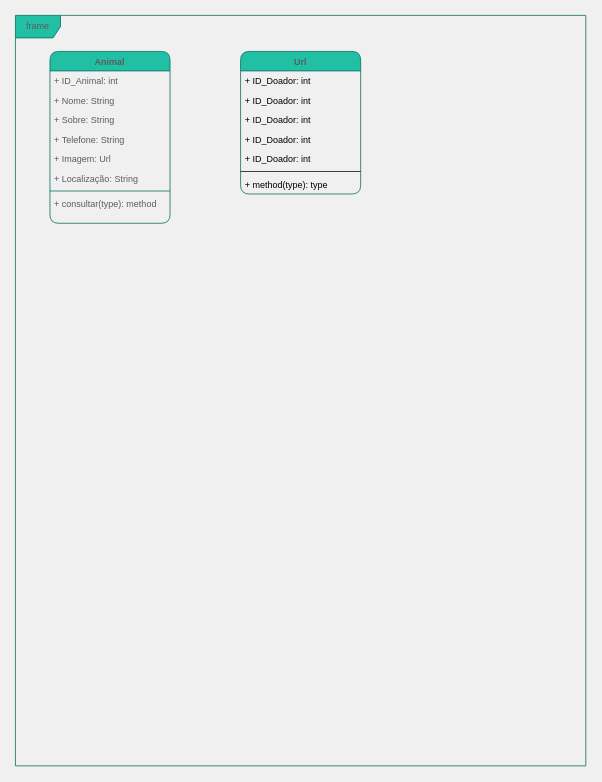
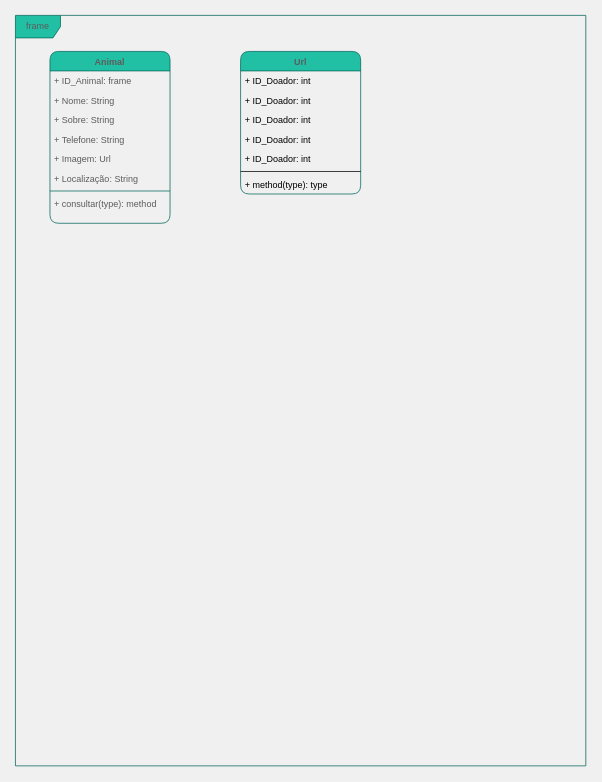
node "+ ID_Animal: int": label "+ ID_Animal: int" -> "+ ID_Animal: frame"
